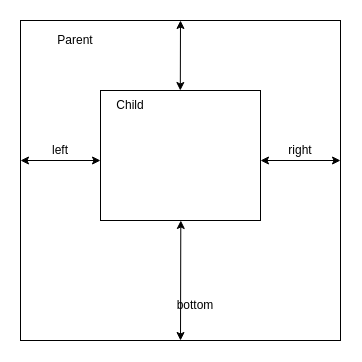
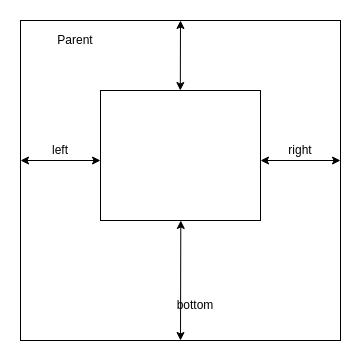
node "Child": removed
